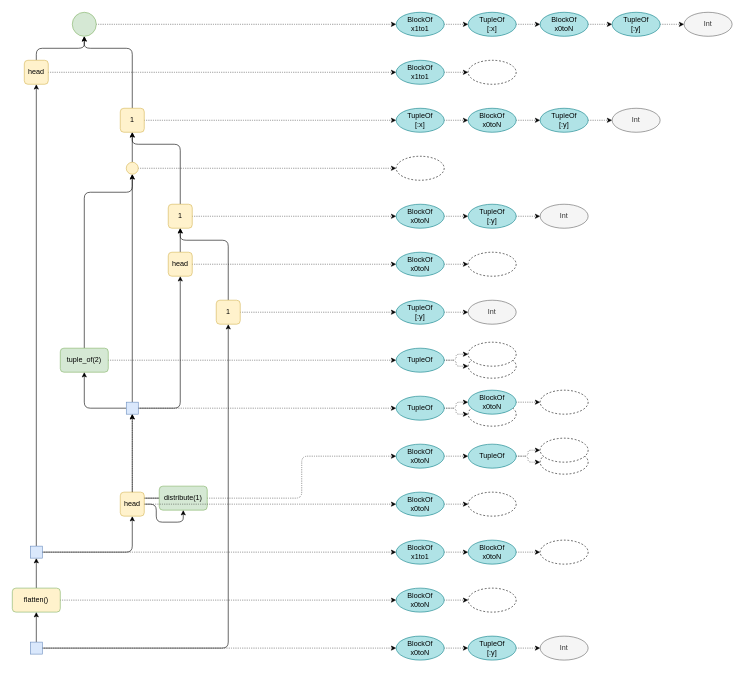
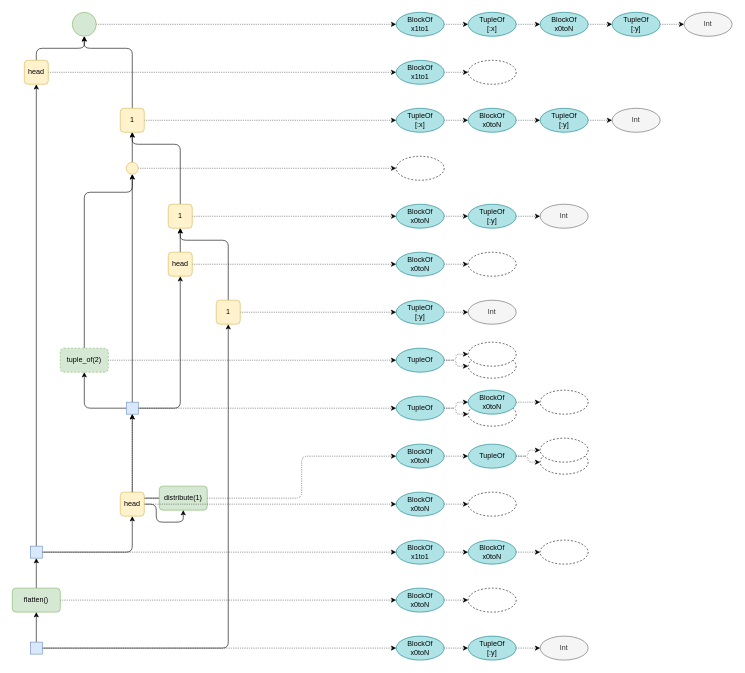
node "tuple_of(2)": style solid -> dashed
node "flatten()": fillcolor #fff2cc -> #d5e8d4
